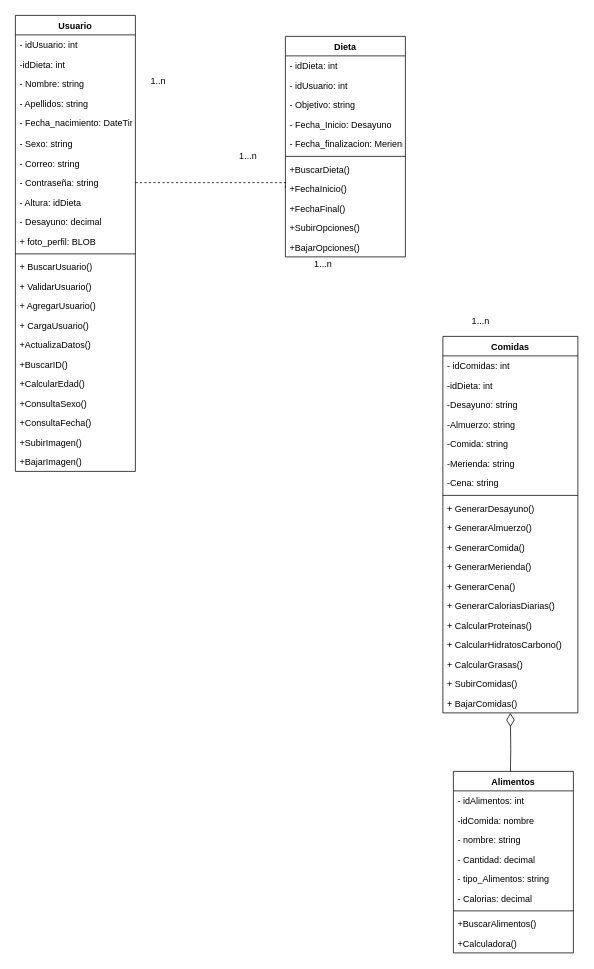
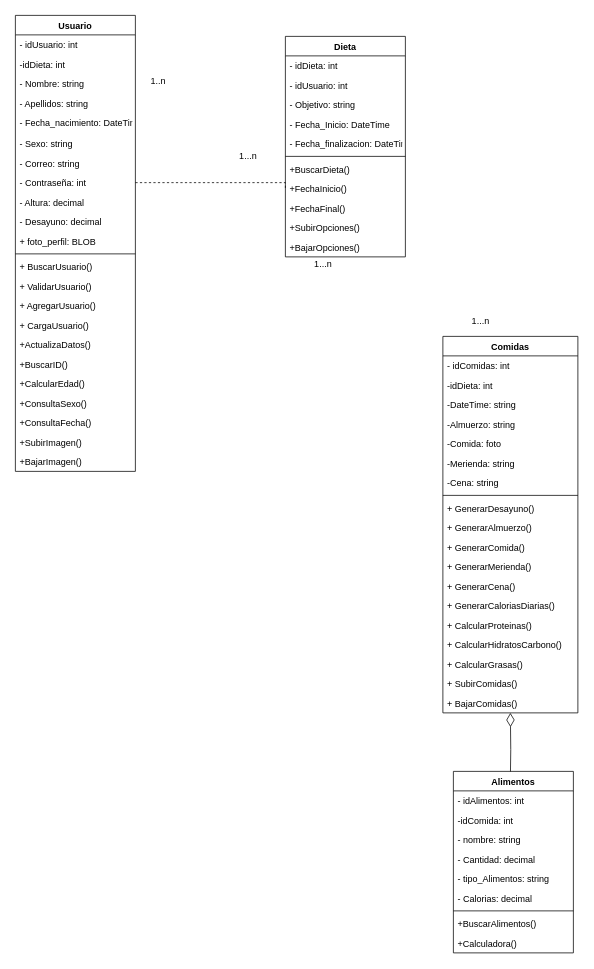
node "- Fecha_Inicio: Desayuno": label "- Fecha_Inicio: Desayuno" -> "- Fecha_Inicio: DateTime"
node "- Fecha_finalizacion: Merienda": label "- Fecha_finalizacion: Merienda" -> "- Fecha_finalizacion: DateTime"
node "- Contraseña: string": label "- Contraseña: string" -> "- Contraseña: int"
node "- Altura: idDieta": label "- Altura: idDieta" -> "- Altura: decimal"
node "-Desayuno: string": label "-Desayuno: string" -> "-DateTime: string"
node "-Comida: string": label "-Comida: string" -> "-Comida: foto"
node "-idComida: nombre": label "-idComida: nombre" -> "-idComida: int"
